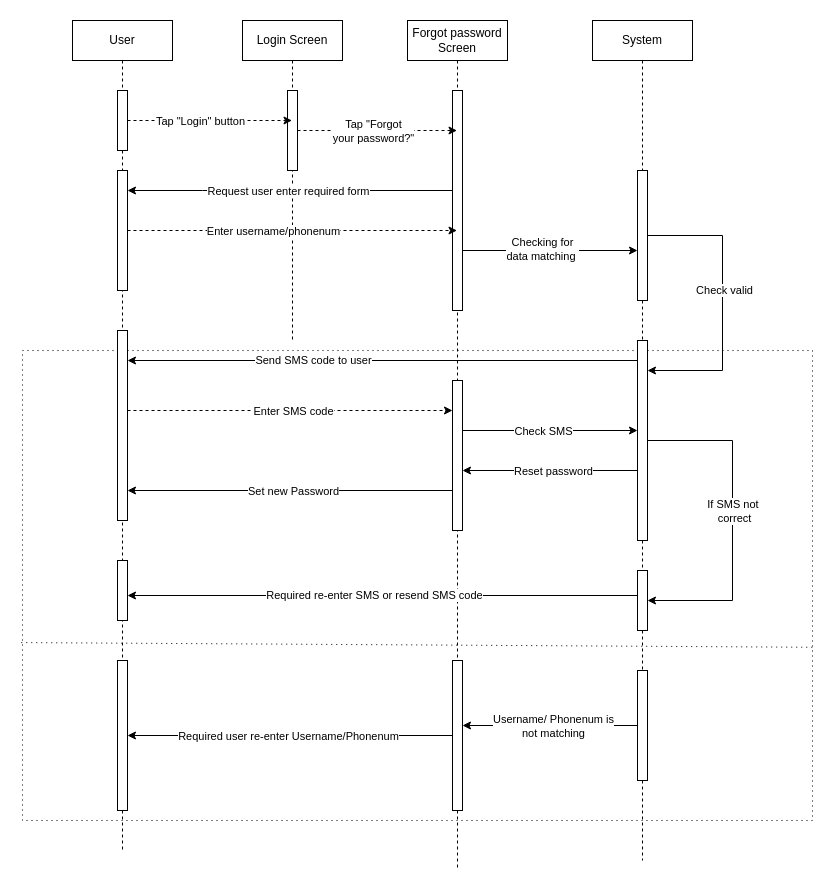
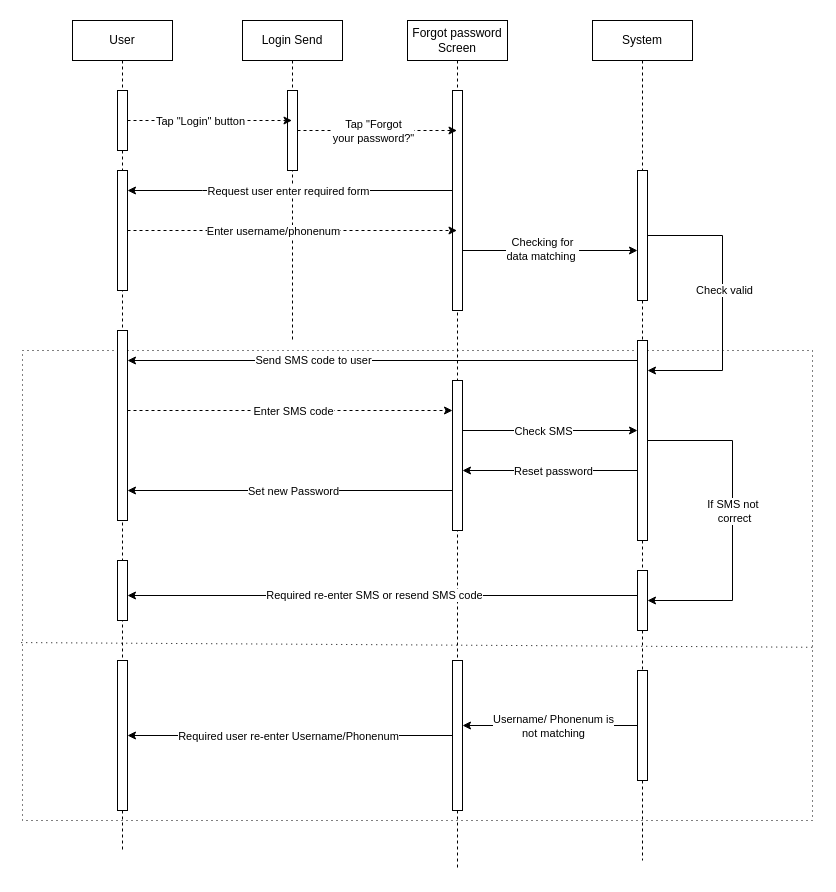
node "Login Screen": label "Login Screen" -> "Login Send"
